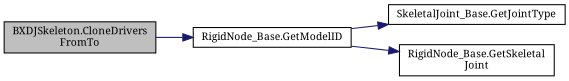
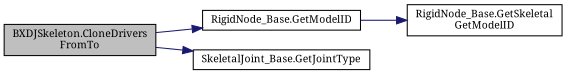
edge "RigidNode_Base.GetModelID" -> "SkeletalJoint_Base.GetJointType": now "BXDJSkeleton.CloneDrivers FromTo" -> "SkeletalJoint_Base.GetJointType"
node "RigidNode_Base.GetSkeletal Joint": label "RigidNode_Base.GetSkeletal Joint" -> "RigidNode_Base.GetSkeletal GetModelID"
